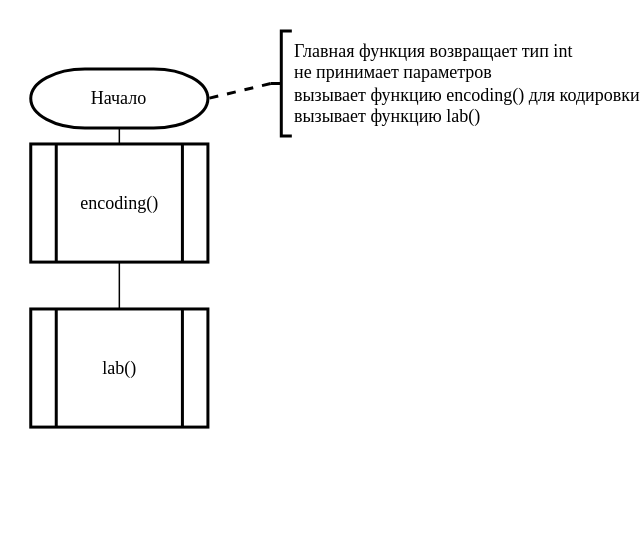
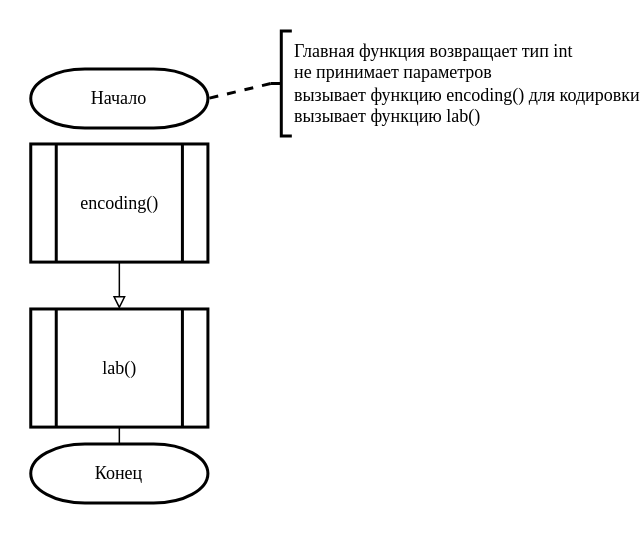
edge "Начало" -- "encoding()": removed
edge "encoding()" -- "lab()": arrowhead none -> block
edge "lab()" -- "Конец": added
node "Конец": added
